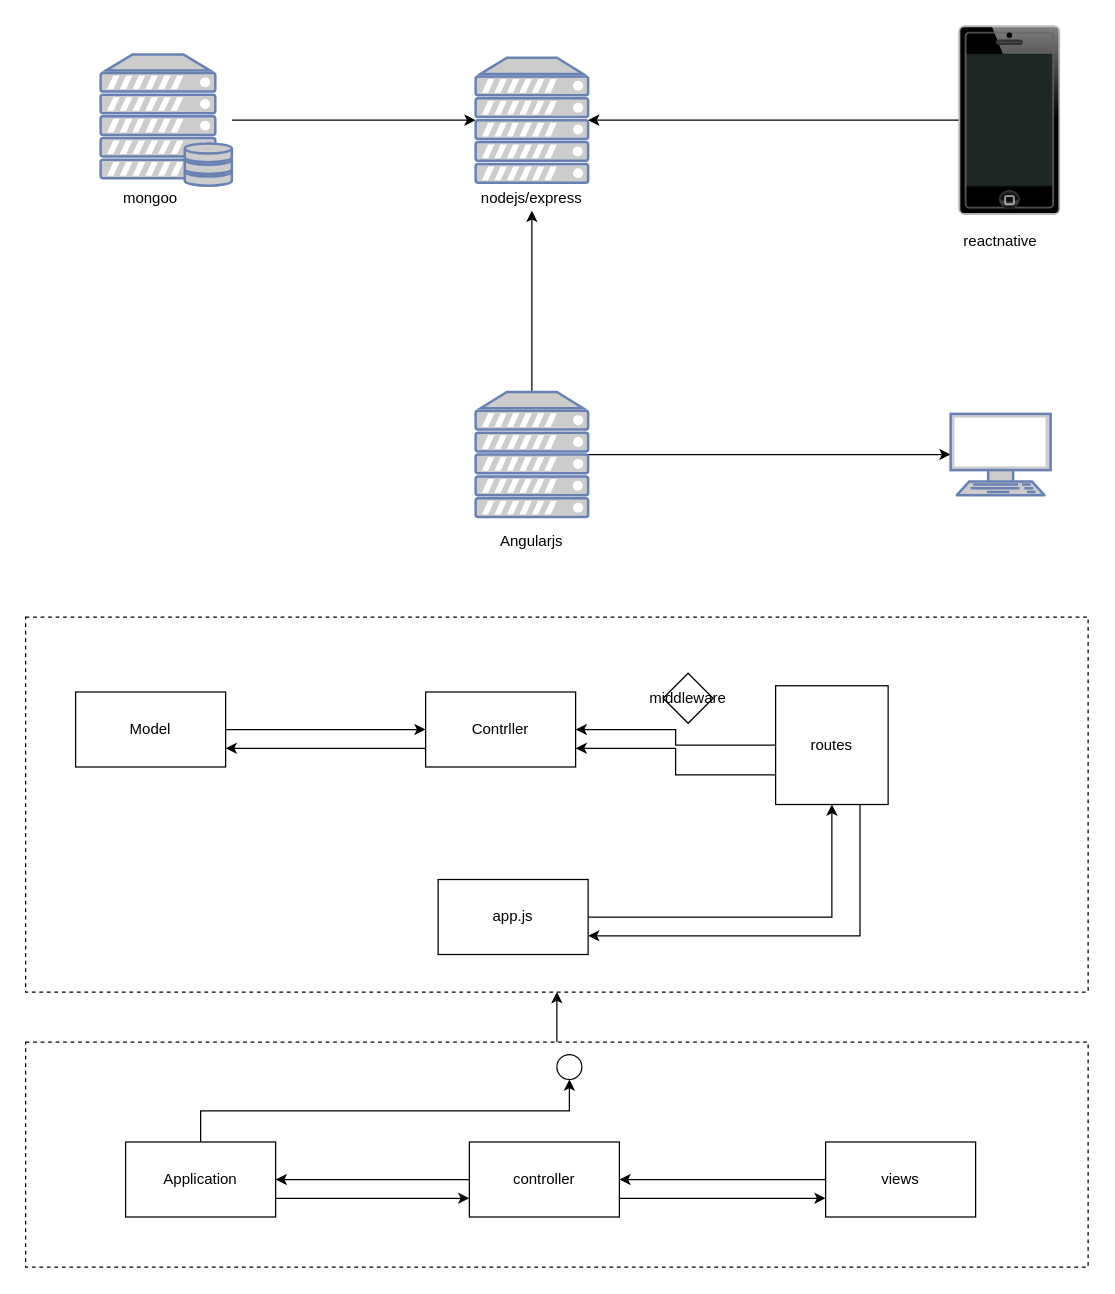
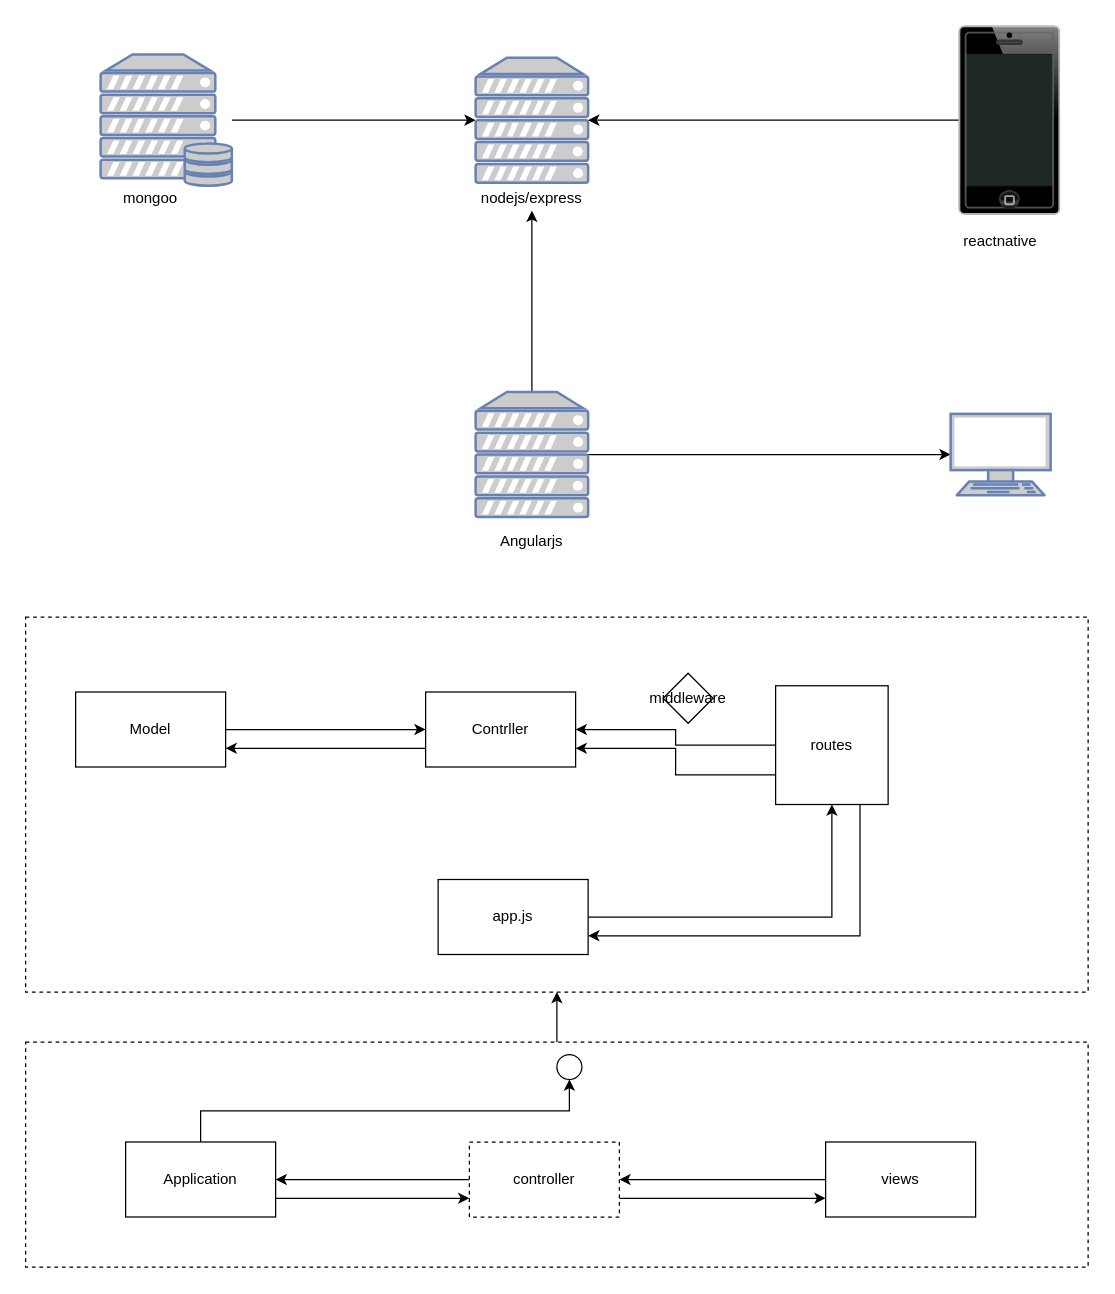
node "controller": style solid -> dashed
